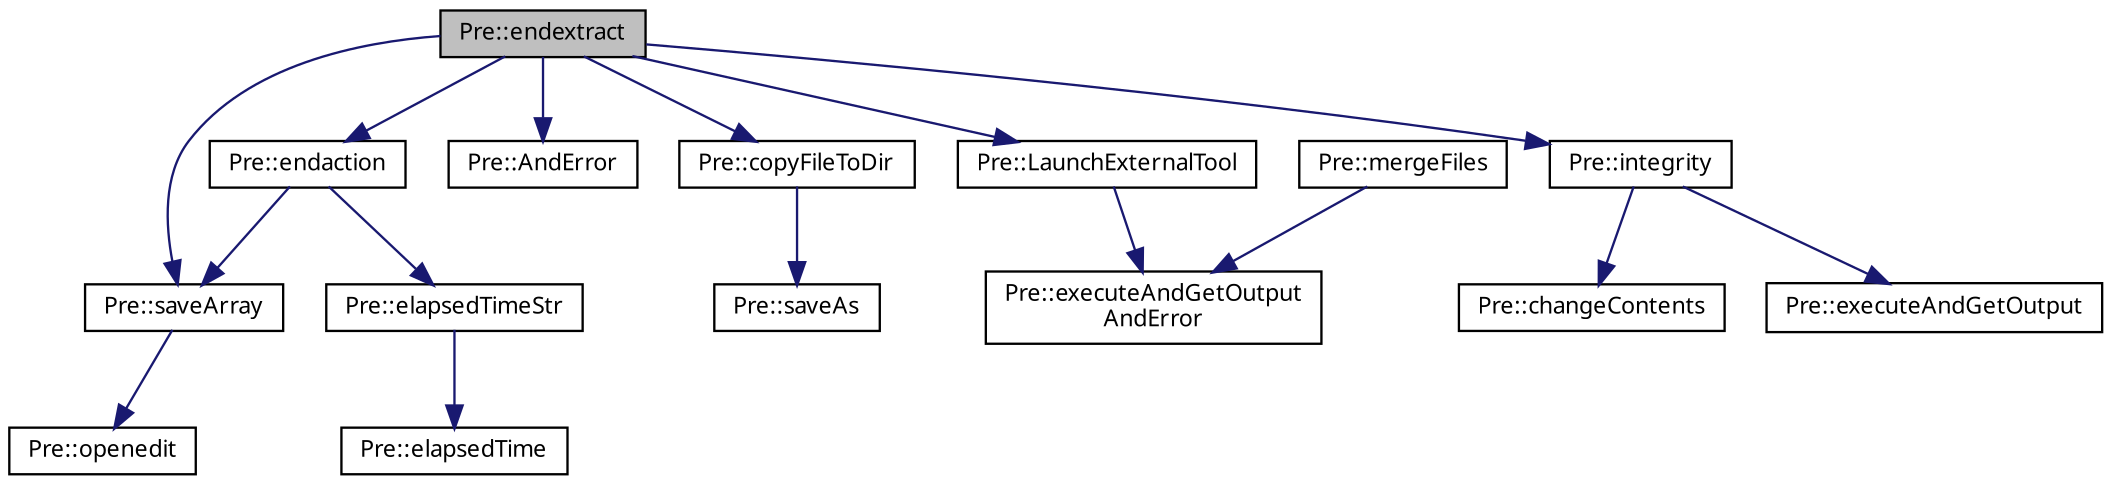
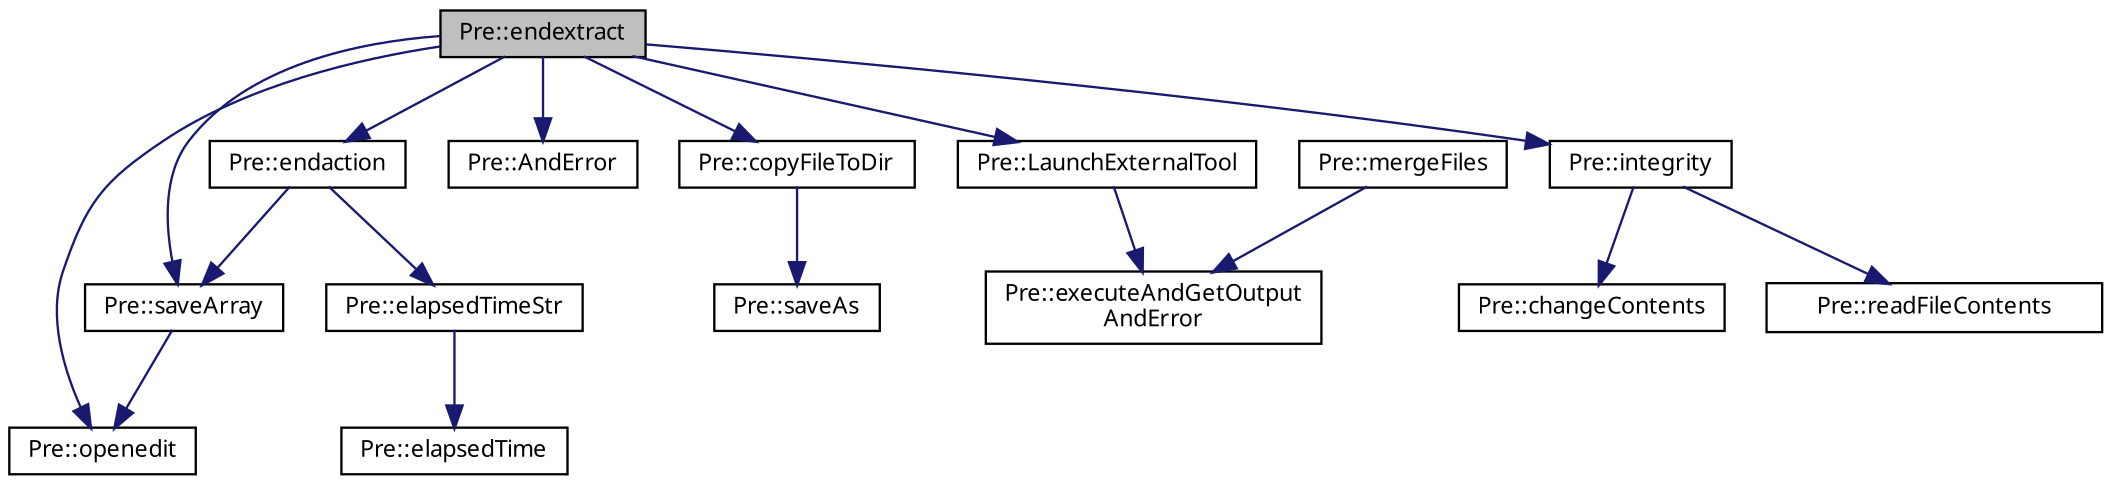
edge "Pre::endextract" -> "Pre::openedit": added
node "Pre::executeAndGetOutput": label "Pre::executeAndGetOutput" -> "Pre::readFileContents"
